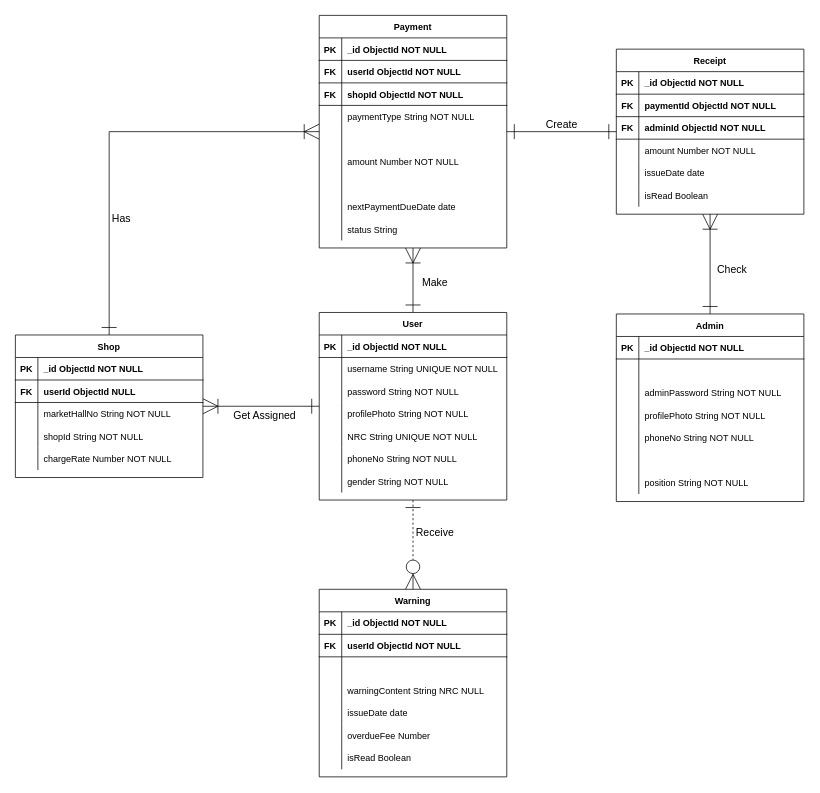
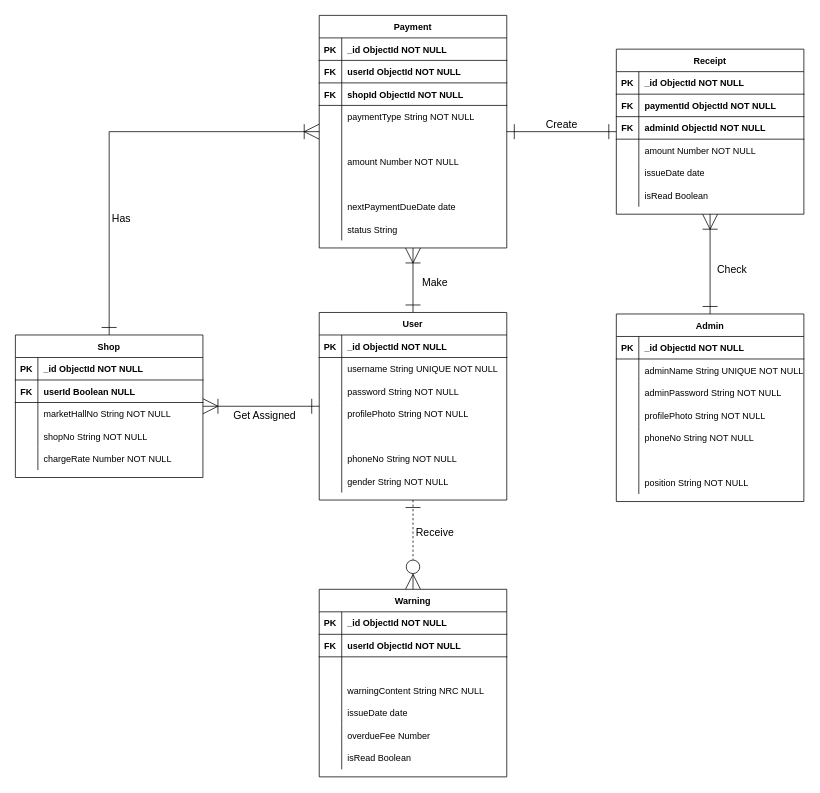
node "adminName String UNIQUE NOT NULL": added
node "userId ObjectId NULL": label "userId ObjectId NULL" -> "userId Boolean NULL"
node "NRC String UNIQUE NOT NULL": removed
node "shopId String NOT NULL": label "shopId String NOT NULL" -> "shopNo String NOT NULL"
